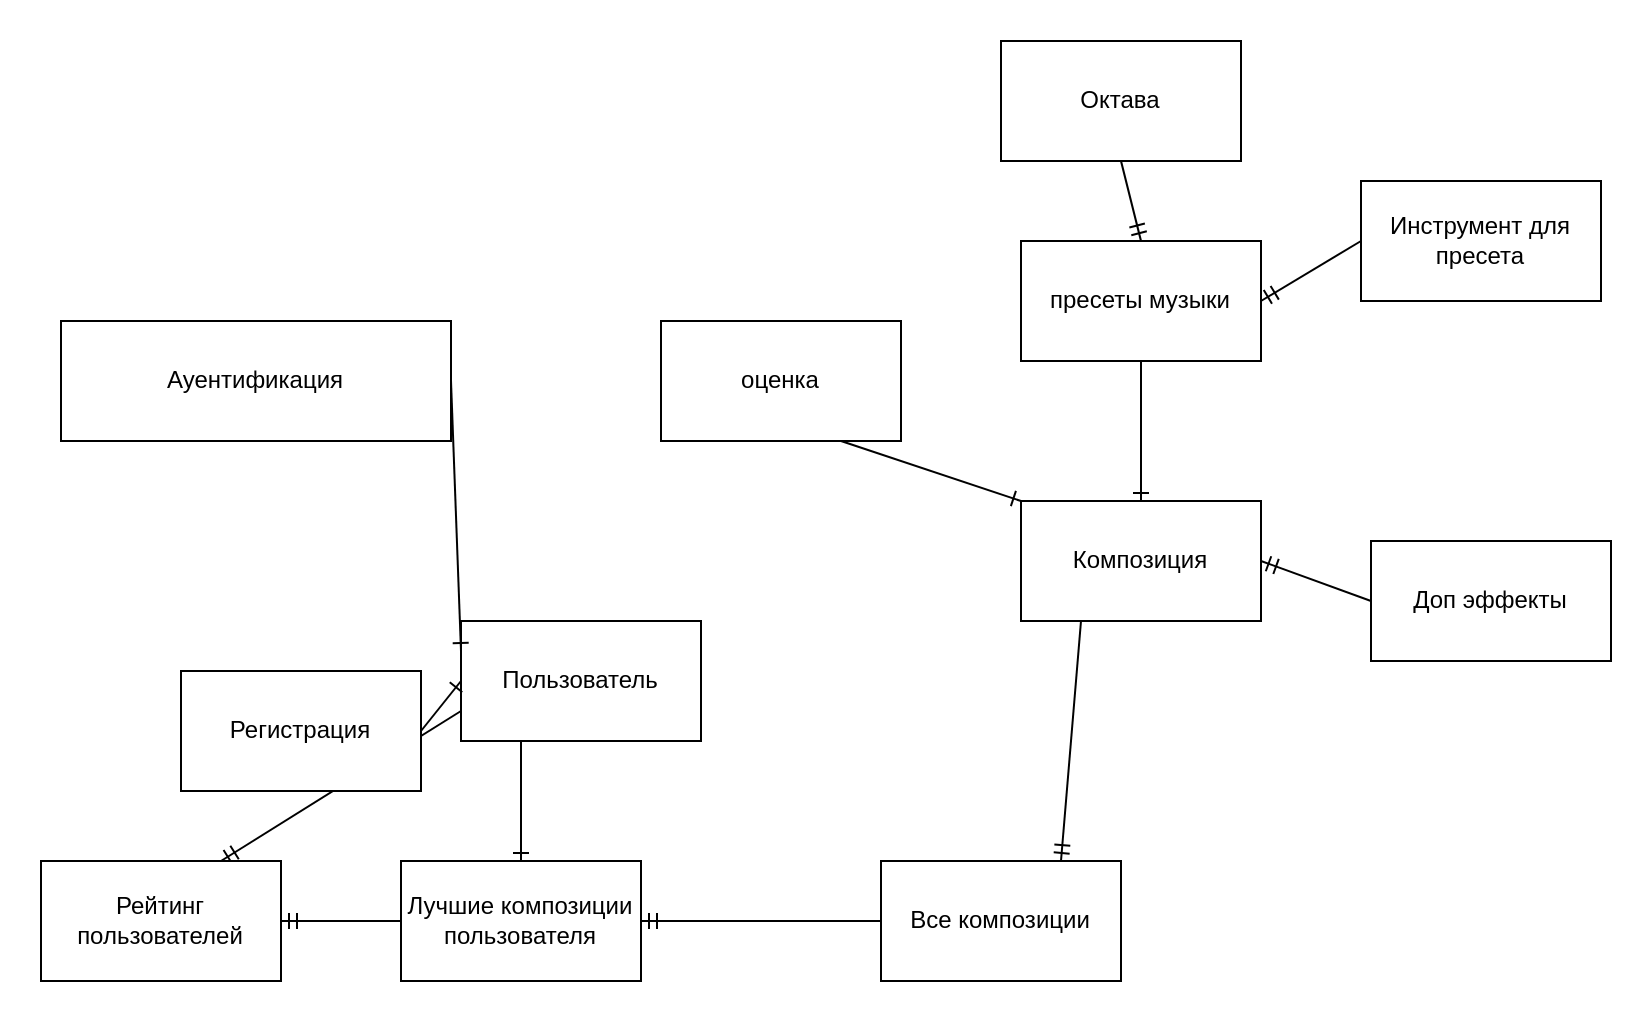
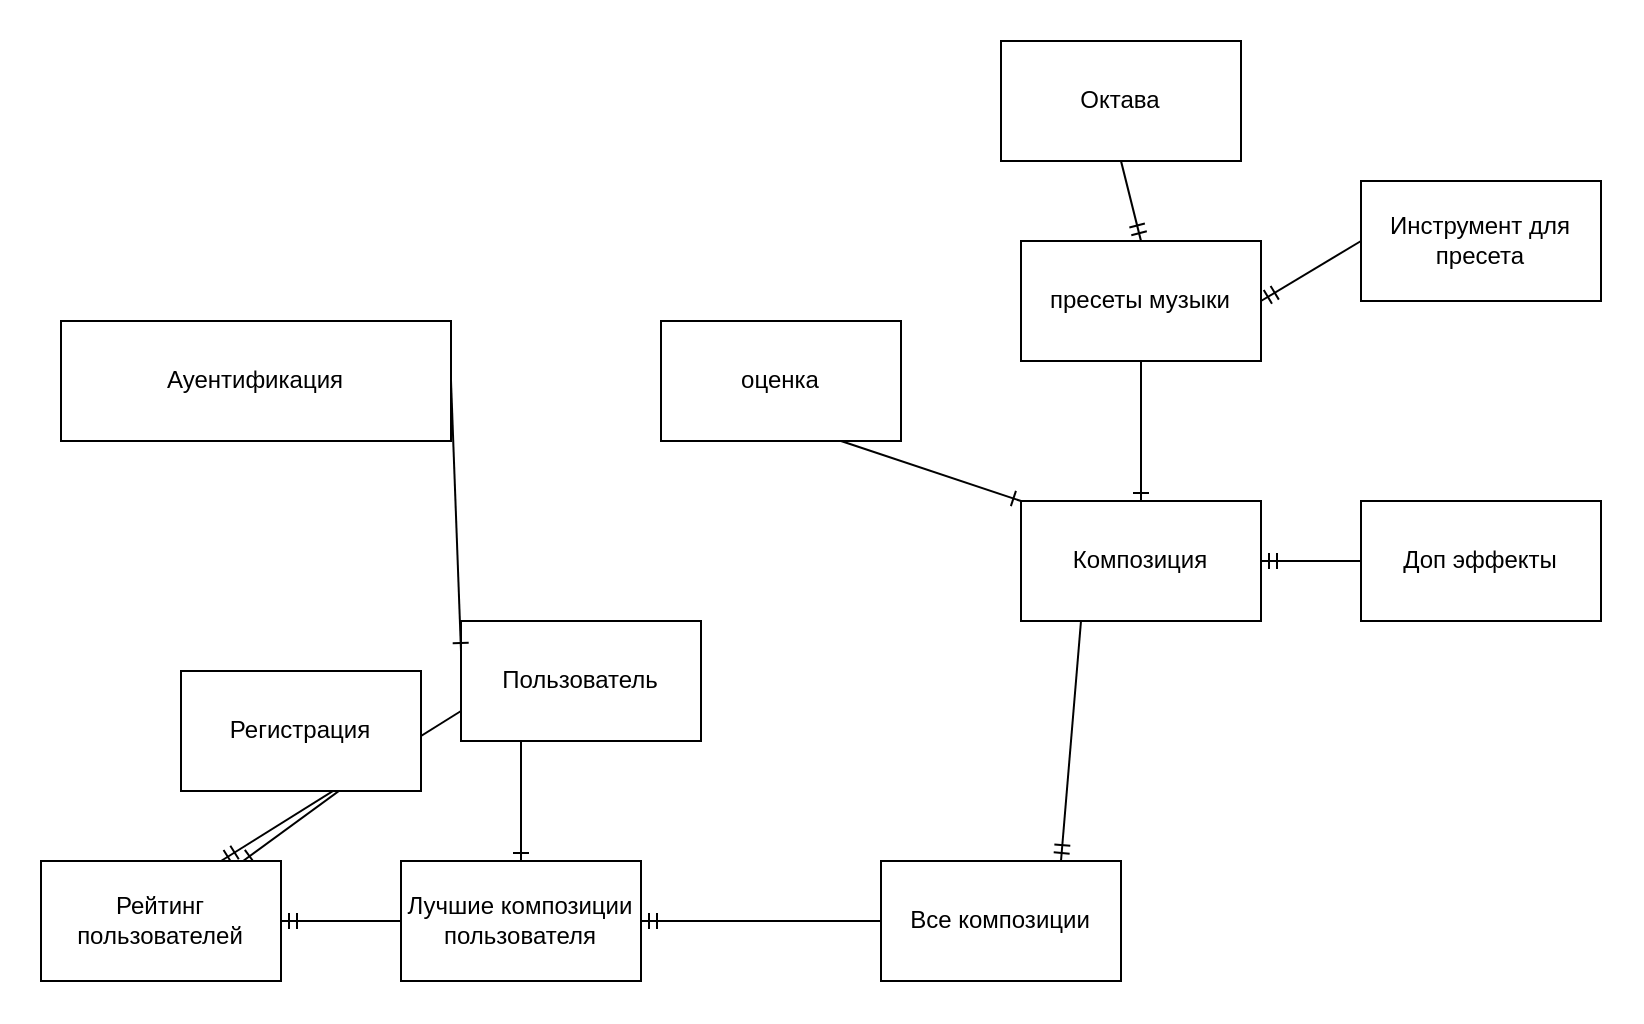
node "Доп эффекты": moved (1491, 601) -> (1481, 561)
edge "Регистрация" -> "Пользователь": now "Регистрация" -> "Рейтинг пользователей"
